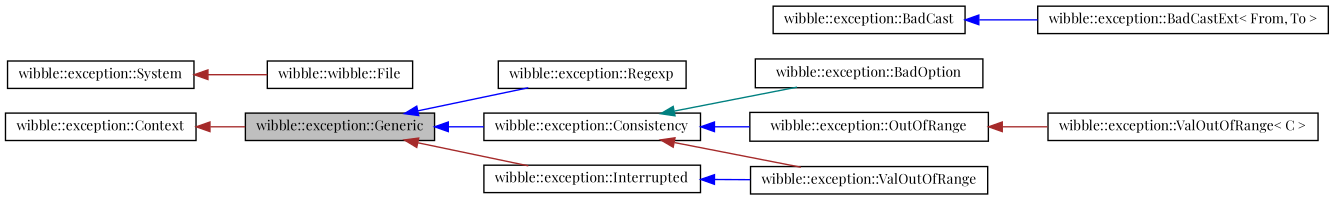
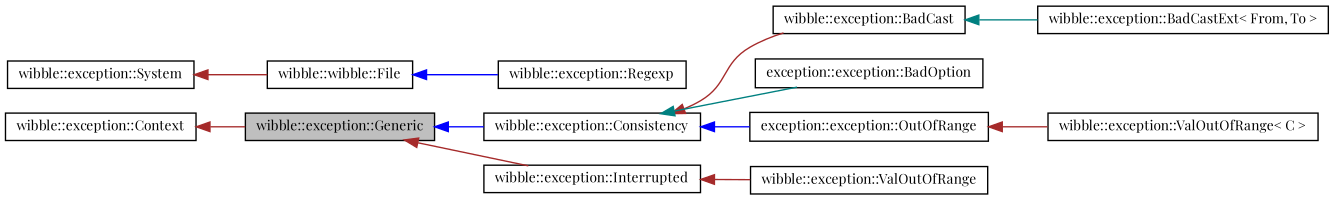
edge "wibble::exception::BadCastExt< From, To >" -> "wibble::exception::BadCast": color blue -> teal
node "wibble::exception::BadOption": label "wibble::exception::BadOption" -> "exception::exception::BadOption"
edge "wibble::exception::Regexp" -> "wibble::exception::Generic": now "wibble::exception::Regexp" -> "wibble::wibble::File"
node "wibble::exception::OutOfRange": label "wibble::exception::OutOfRange" -> "exception::exception::OutOfRange"
edge "wibble::exception::ValOutOfRange" -> "wibble::exception::Consistency": now "wibble::exception::BadCast" -> "wibble::exception::Consistency"
edge "wibble::exception::ValOutOfRange" -> "wibble::exception::Interrupted": color blue -> brown
